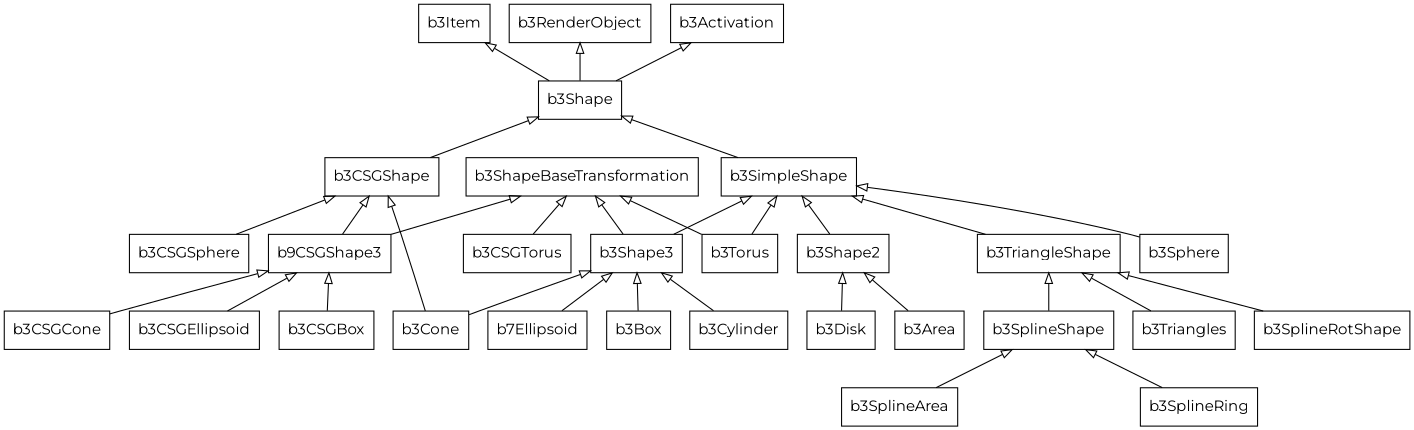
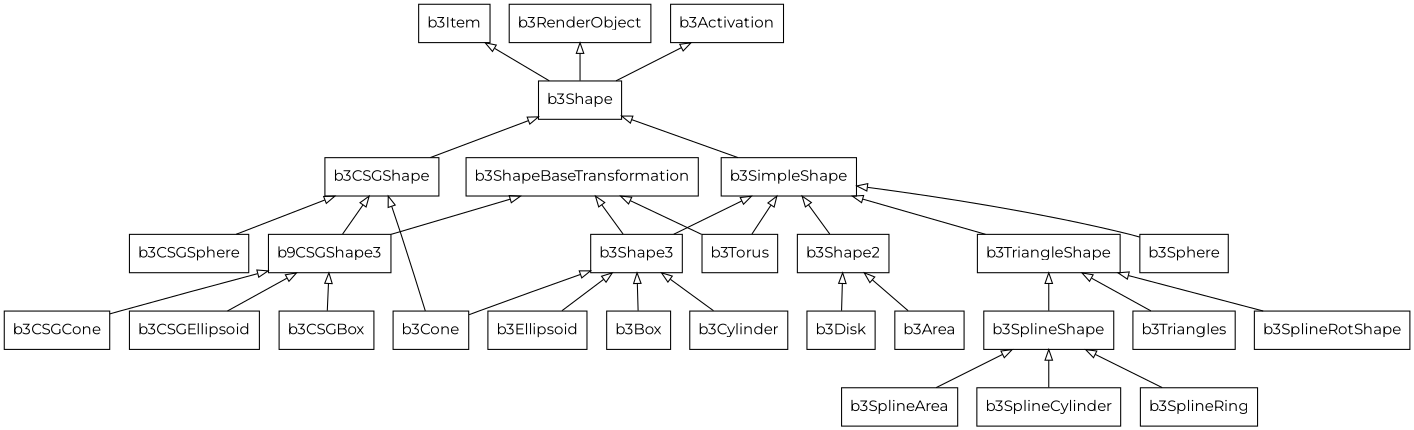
node "b3CSGTorus": removed
node "b7Ellipsoid": label "b7Ellipsoid" -> "b3Ellipsoid"
node "b3SplineCylinder": added
